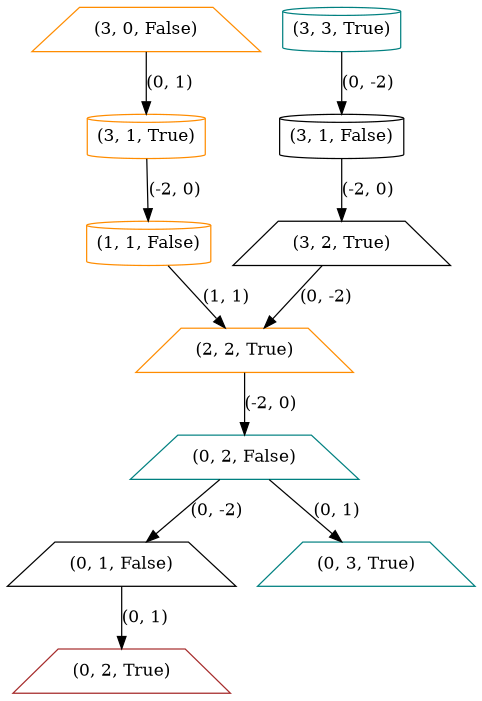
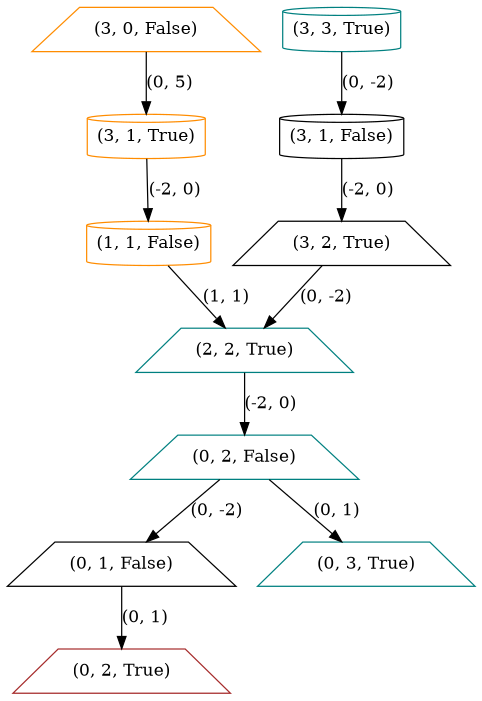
edge "(3, 0, False)" -> "(3, 1, True)": label "(0, 1)" -> "(0, 5)"
node "(2, 2, True)": color darkorange -> teal
